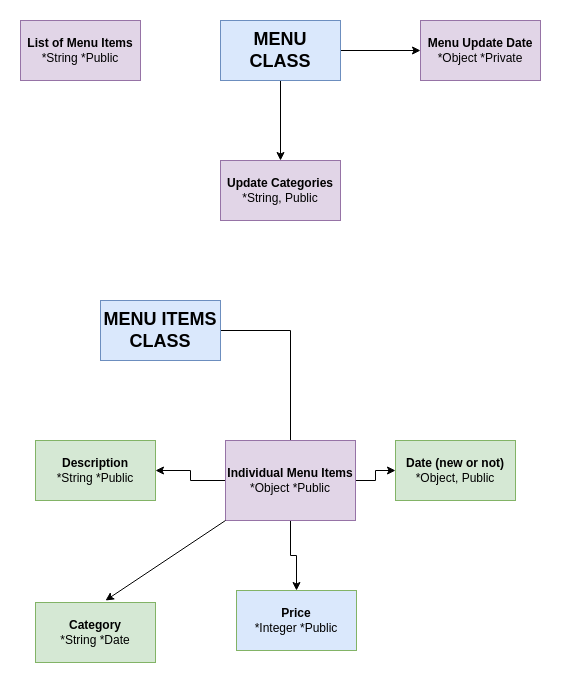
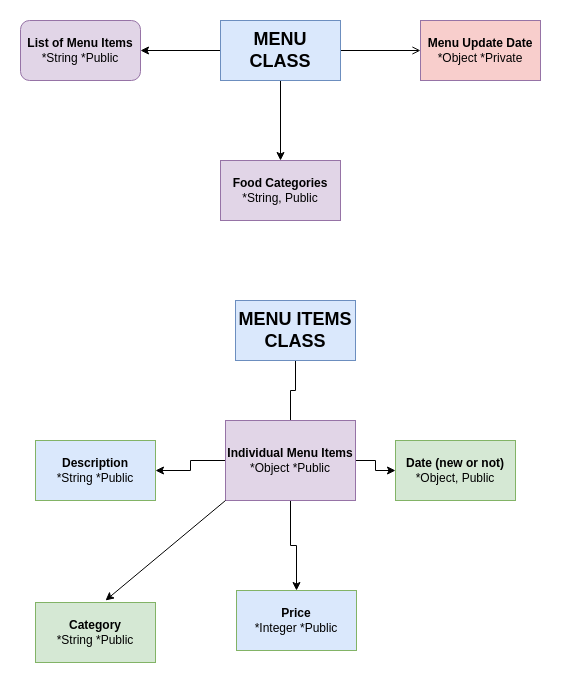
node "List of Menu Items *String *Public": shape rectangle -> rounded rectangle
edge "MENU CLASS" -> "List of Menu Items *String *Public": added
edge "MENU CLASS" -> "Menu Update Date *Object *Private": arrowhead classic -> open
node "Menu Update Date *Object *Private": fillcolor #e1d5e7 -> #f8cecc
node "Update Categories *String, Public": label "Update Categories *String, Public" -> "Food Categories *String, Public"
node "MENU ITEMS CLASS": moved (161, 331) -> (296, 331)
node "Description *String *Public": fillcolor #d5e8d4 -> #dae8fc
node "Individual Menu Items *Object *Public": moved (291, 481) -> (291, 461)
node "Category *String *Date": label "Category *String *Date" -> "Category *String *Public"
